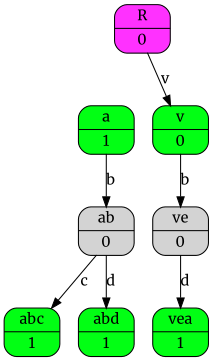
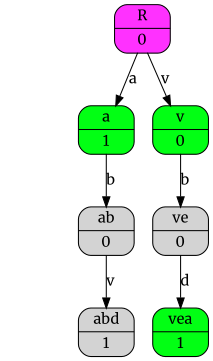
edge "R" -> "a": added, label "a"
edge "ab" -> "abd": label "d" -> "v"
node "abc": removed
node "abd": fillcolor #02ff14 -> lightgrey
